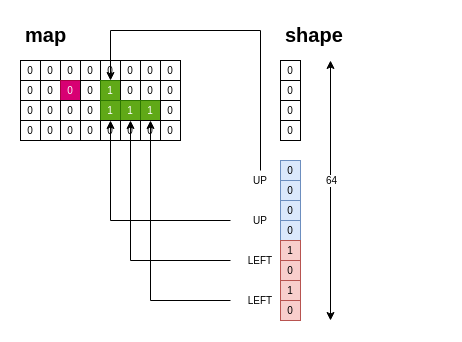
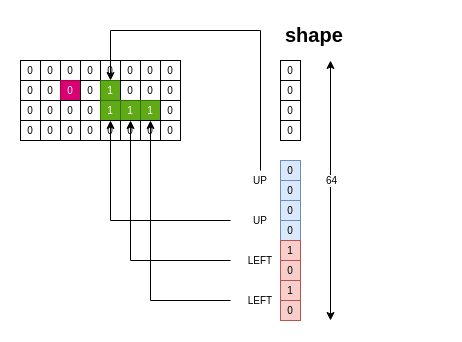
node "map": removed
